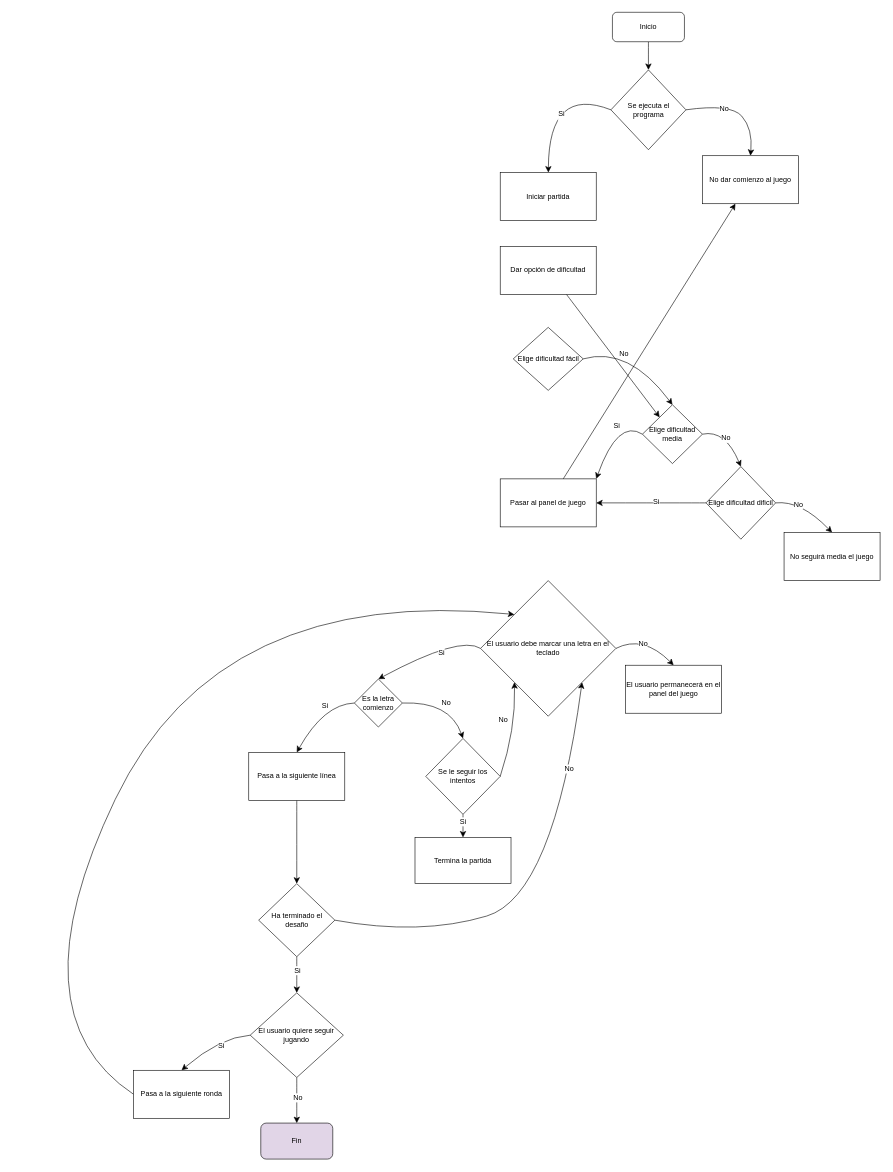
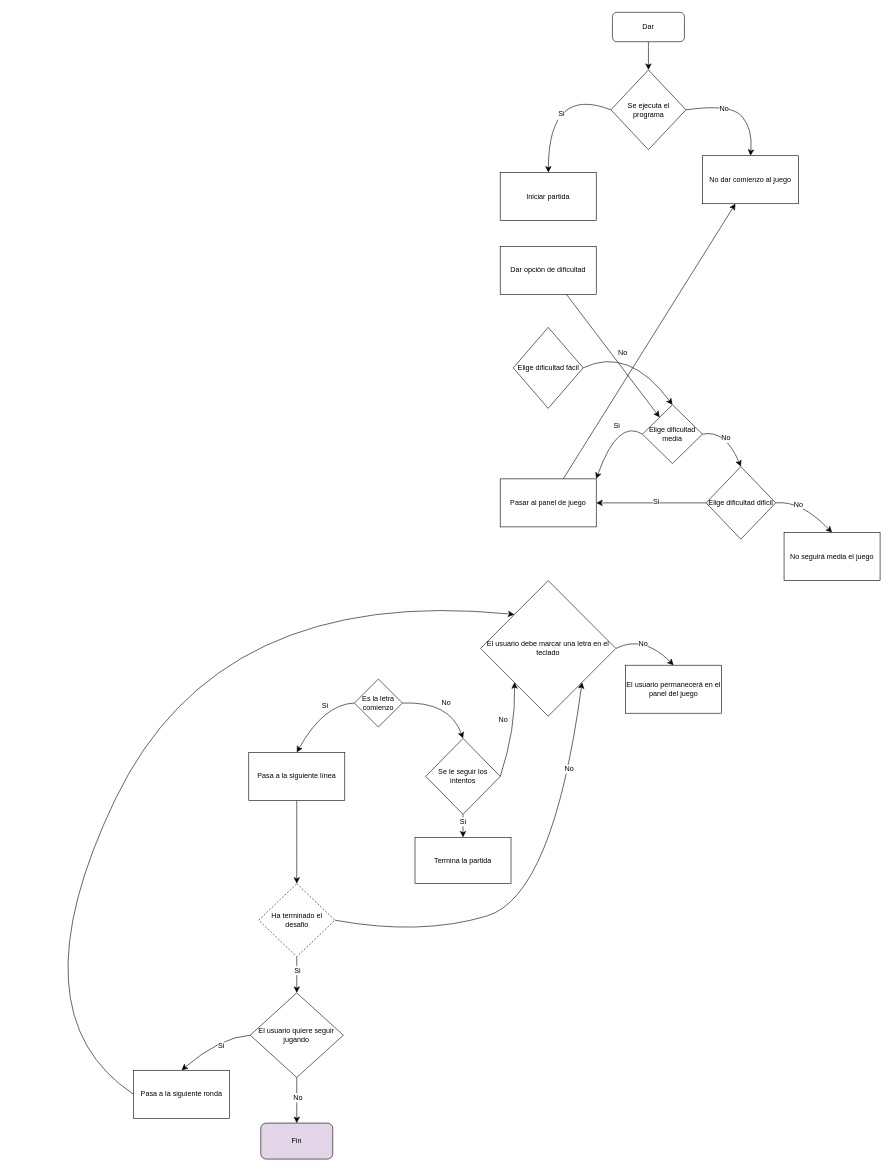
node "Inicio": label "Inicio" -> "Dar"
node "Elige dificultad fácil": size 70x63 -> 70x81
edge "El usuario debe marcar una letra en el teclado" -> "Es la letra comienzo": removed, label "Si"
node "Ha terminado el desafio": style solid -> dashed
